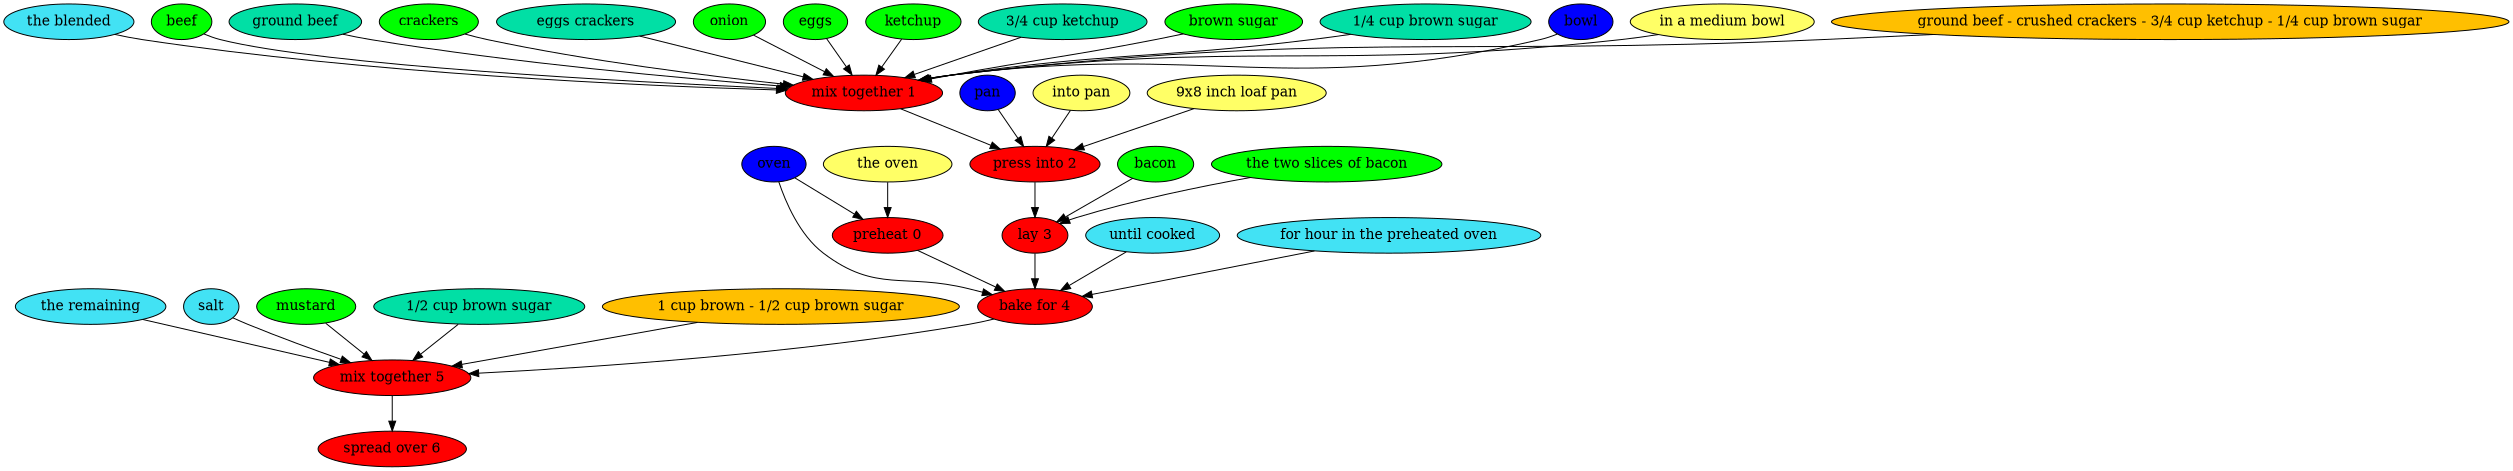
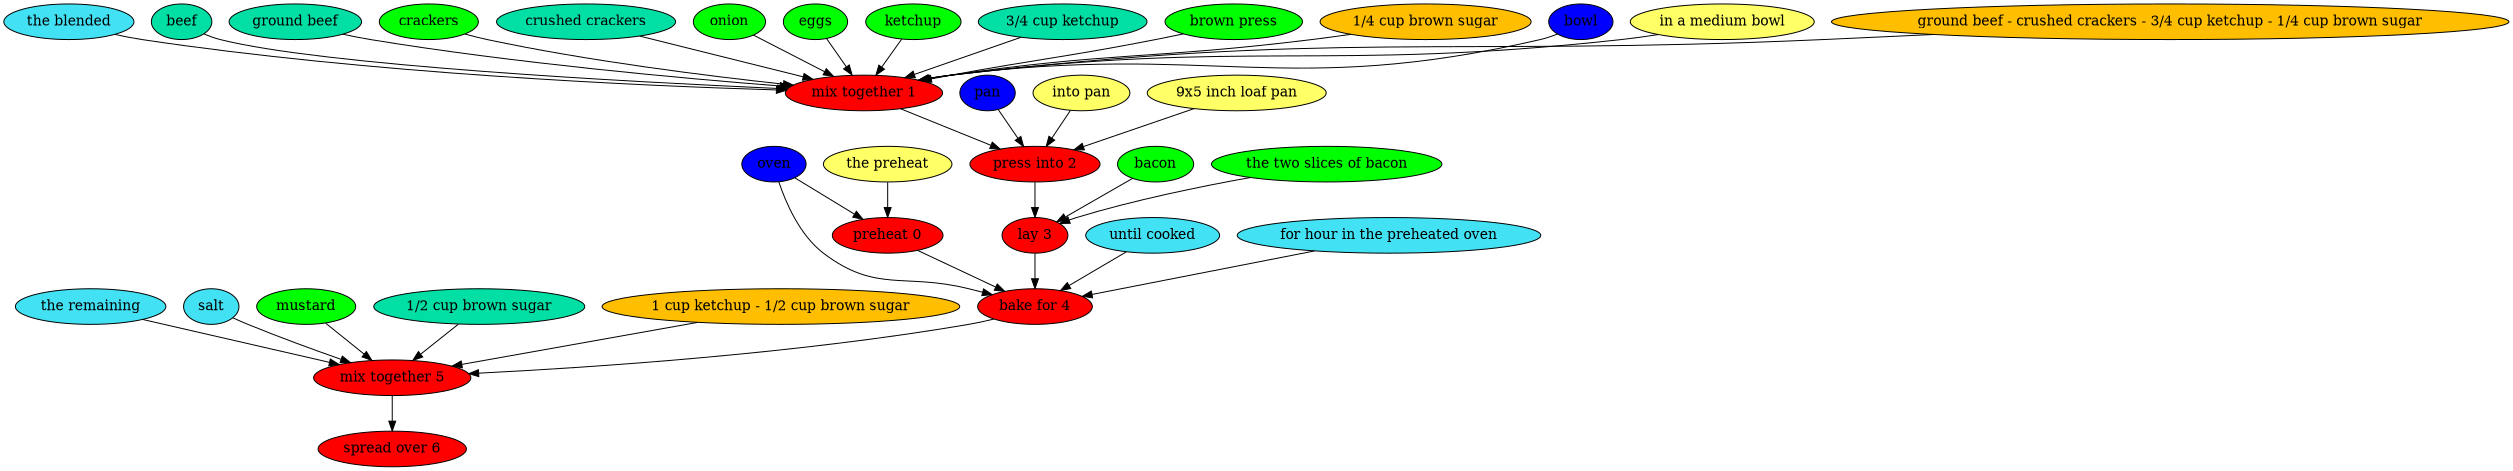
node "beef": fillcolor green -> #01dfa5
node "eggs crackers": label "eggs crackers" -> "crushed crackers"
node "brown sugar": label "brown sugar" -> "brown press"
node "1/4 cup brown sugar": fillcolor #01dfa5 -> #ffbf00
node "9x8 inch loaf pan": label "9x8 inch loaf pan" -> "9x5 inch loaf pan"
node "the oven": label "the oven" -> "the preheat"
node "1 cup brown - 1/2 cup brown sugar": label "1 cup brown - 1/2 cup brown sugar" -> "1 cup ketchup - 1/2 cup brown sugar"
